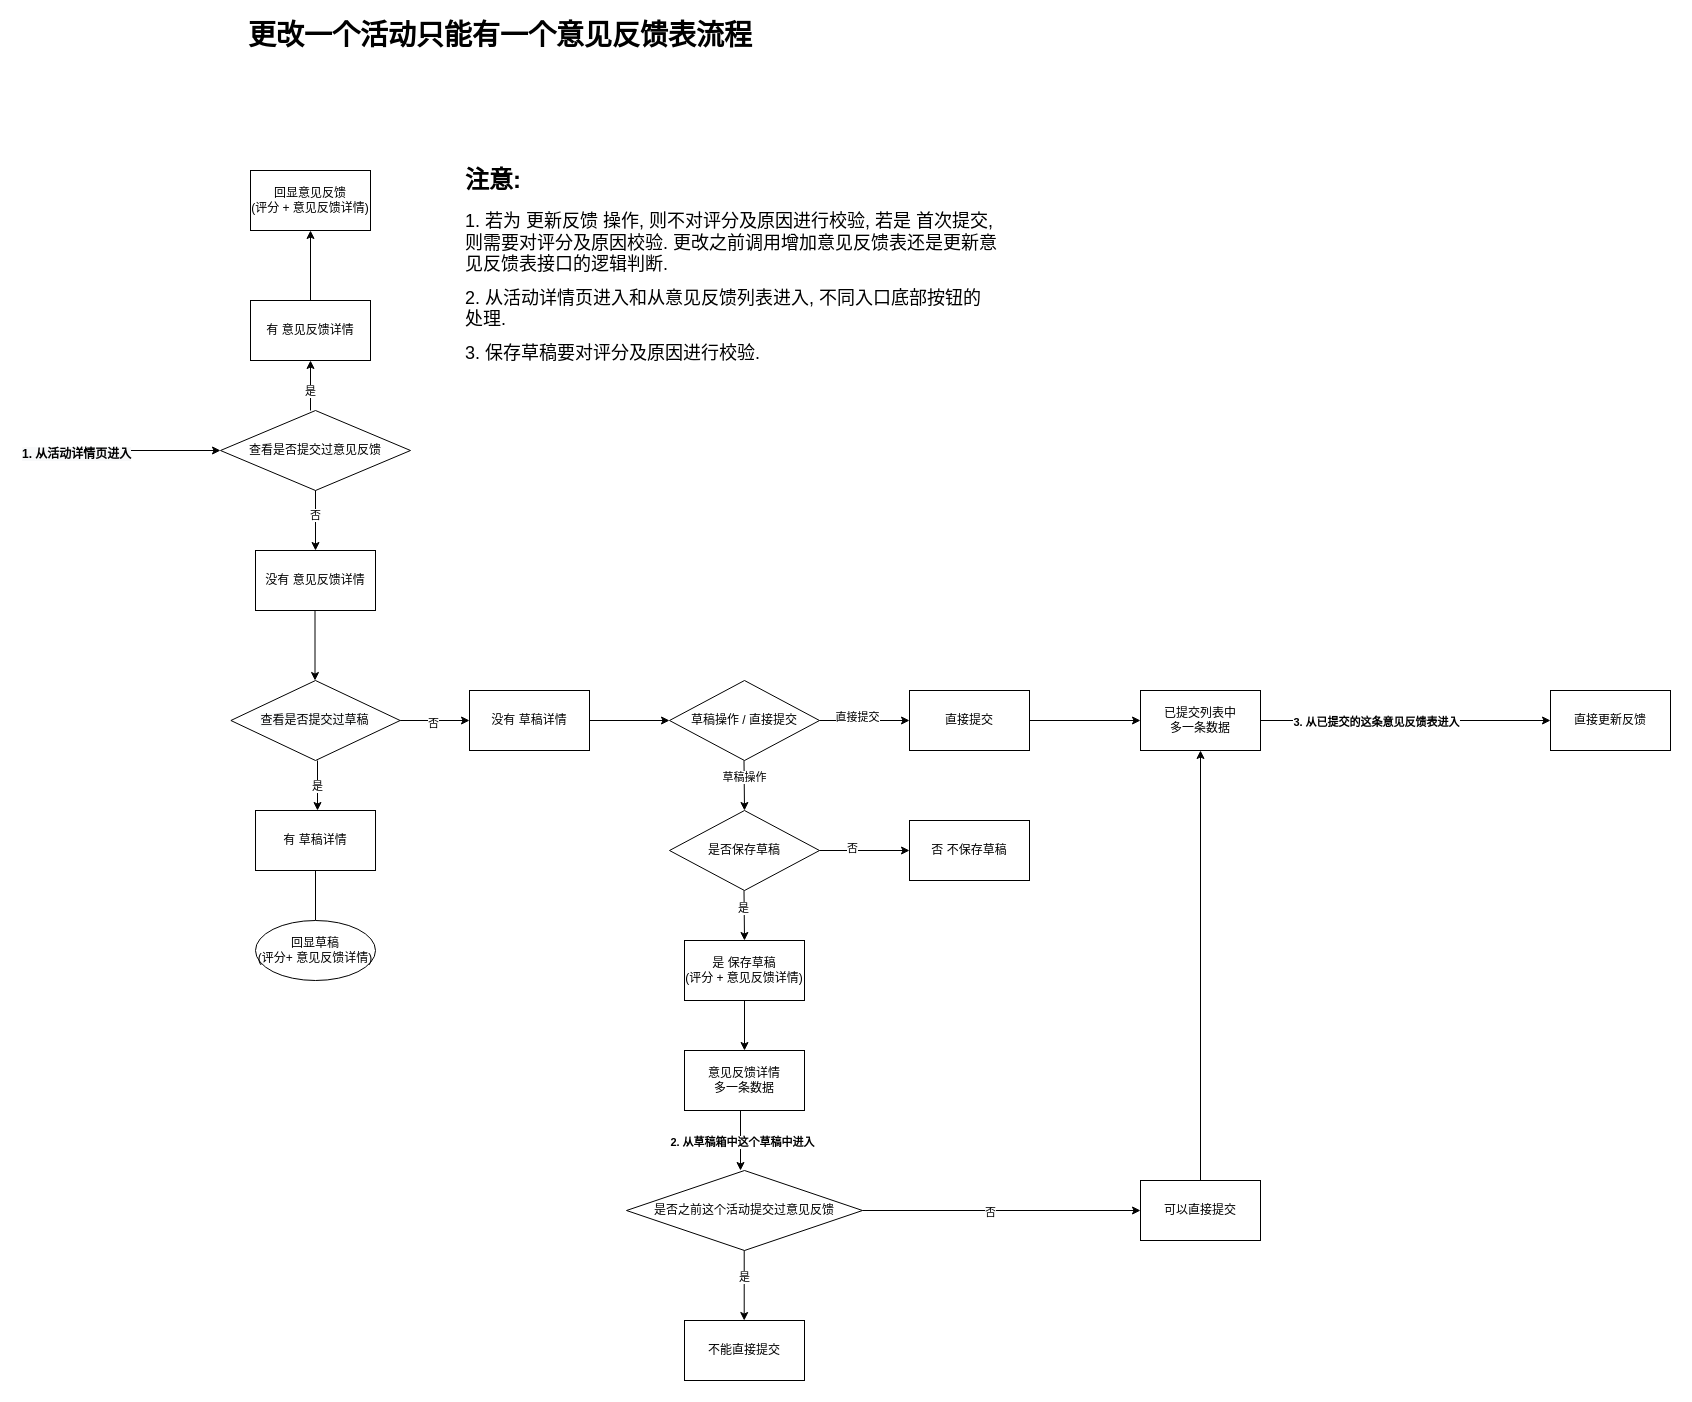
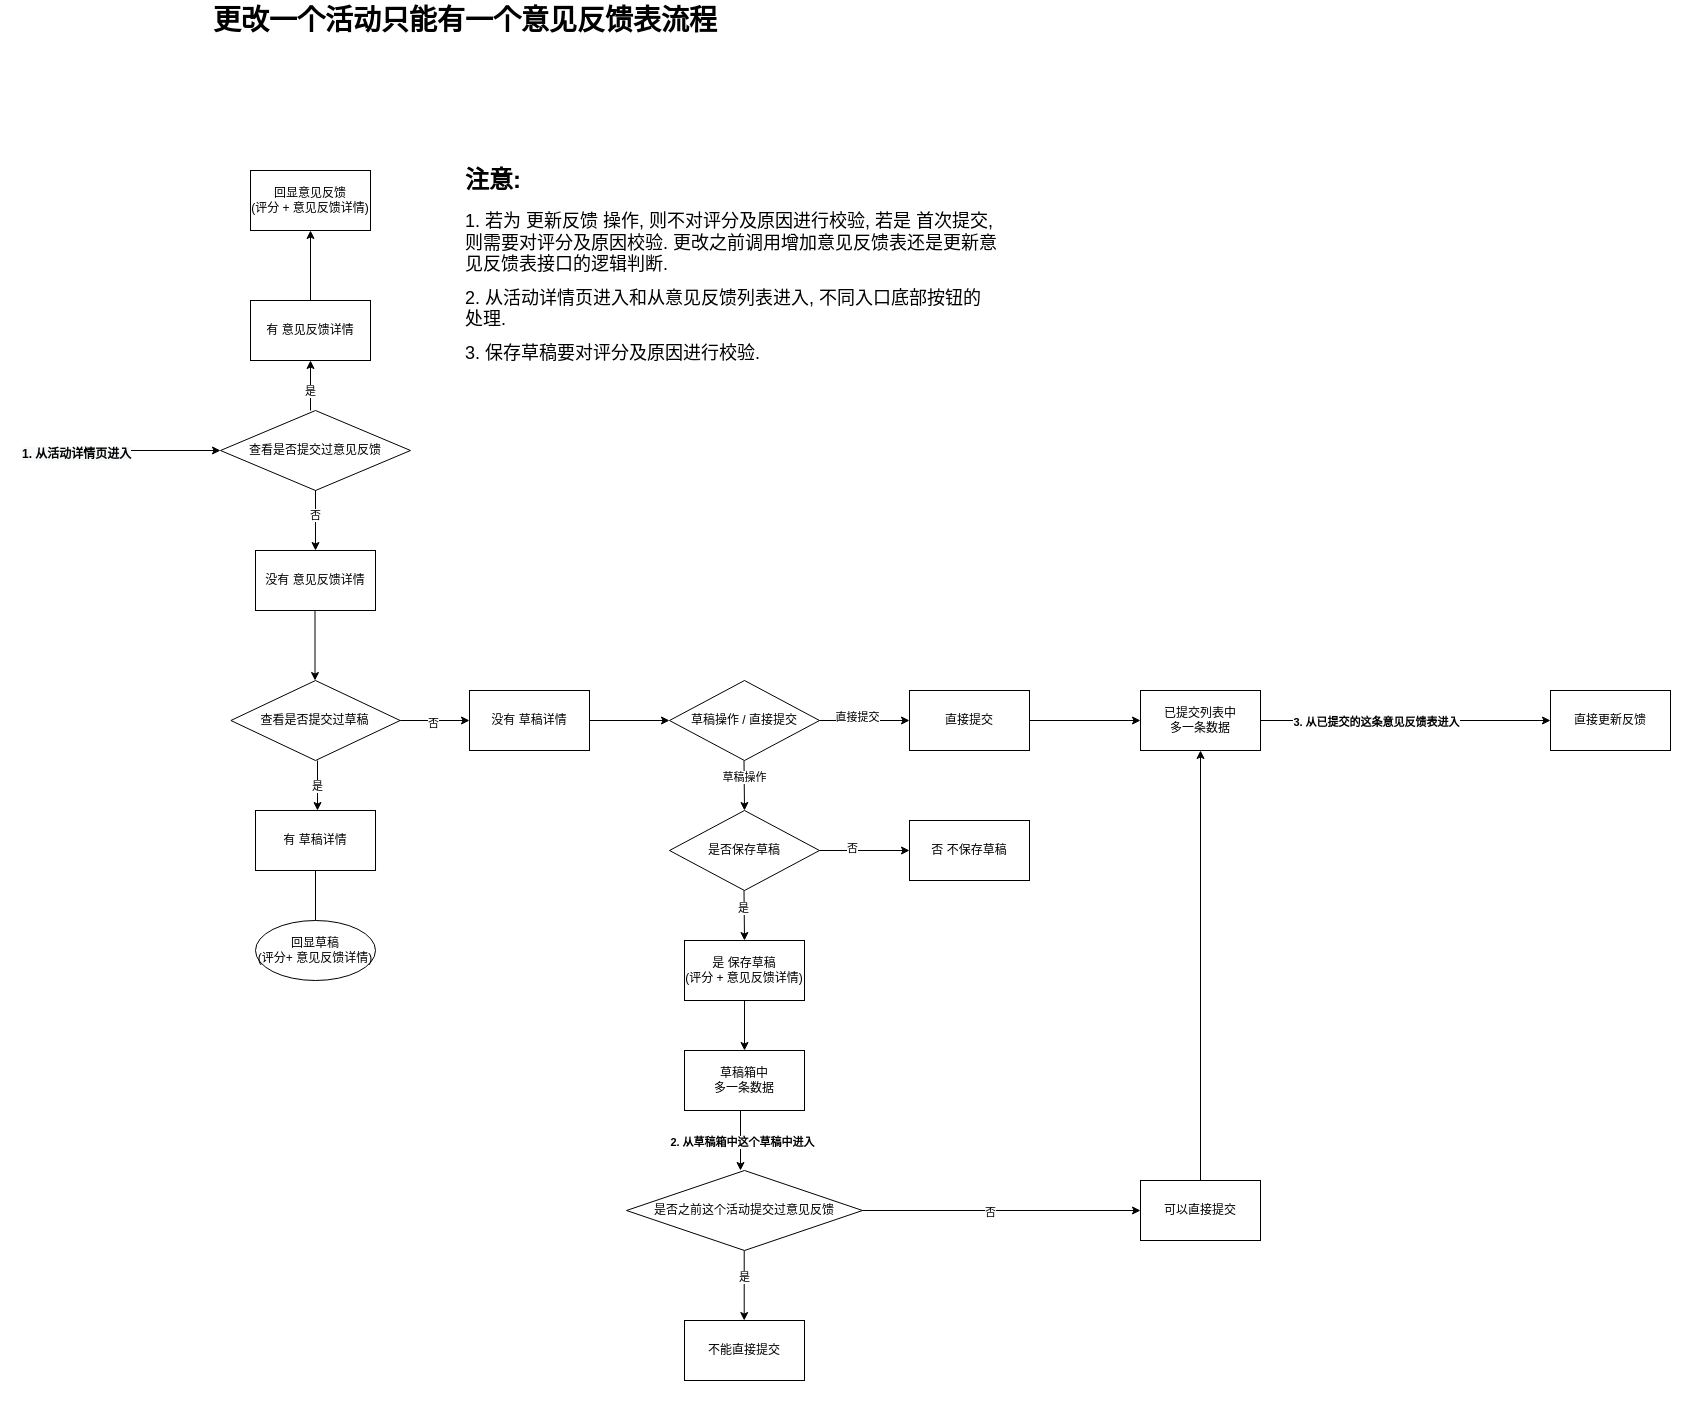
node "更改一个活动只能有一个意见反馈表流程": moved (501, 36) -> (466, 21)
node "意见反馈详情 多一条数据": label "意见反馈详情 多一条数据" -> "草稿箱中 多一条数据"
